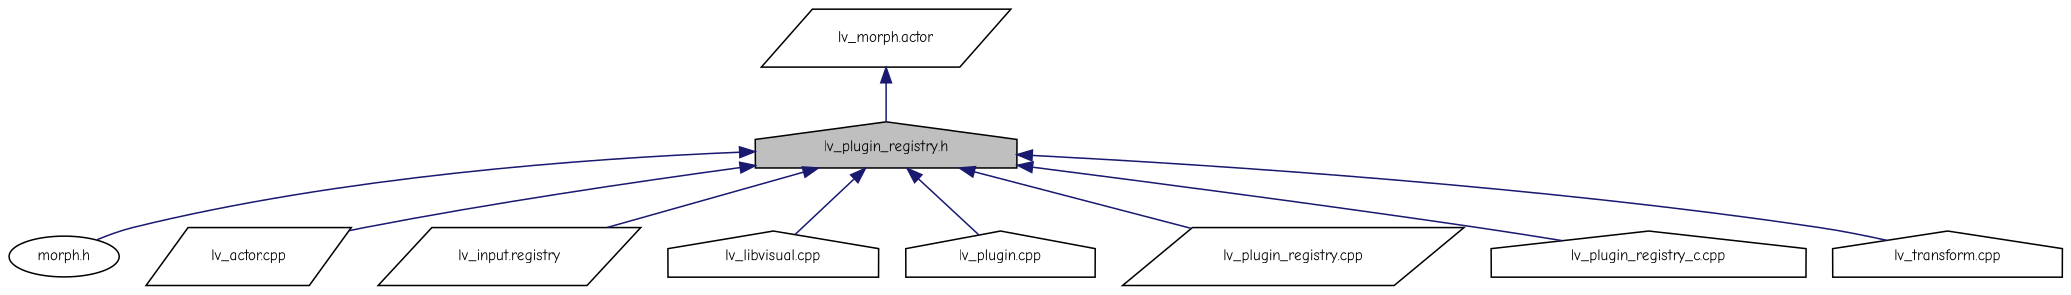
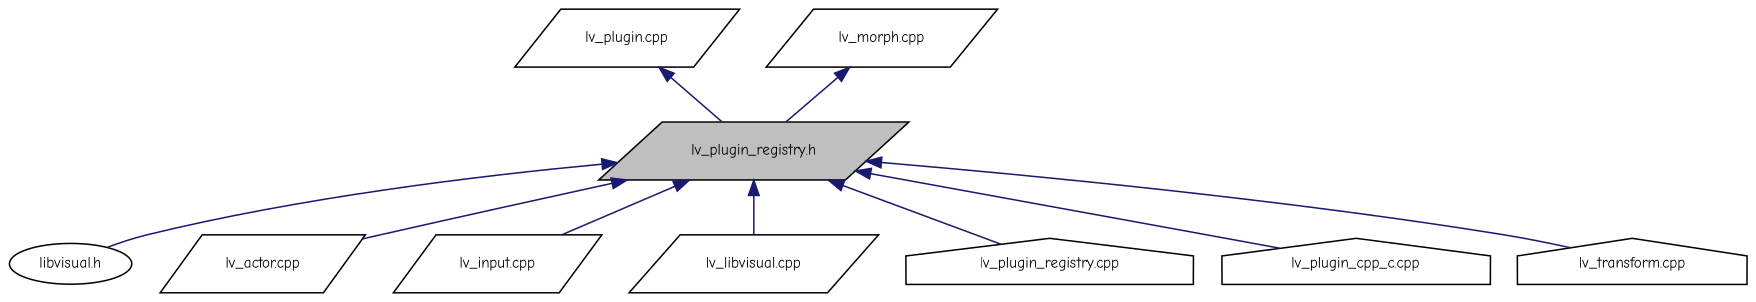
node "lv_morph.actor": label "lv_morph.actor" -> "lv_morph.cpp"
node "lv_plugin_registry.h": shape house -> parallelogram
edge "lv_plugin.cpp" -> "lv_plugin_registry.h": reversed
node "morph.h": label "morph.h" -> "libvisual.h"
node "lv_input.registry": label "lv_input.registry" -> "lv_input.cpp"
node "lv_libvisual.cpp": shape house -> parallelogram
node "lv_plugin.cpp": shape house -> parallelogram
node "lv_plugin_registry.cpp": shape parallelogram -> house
node "lv_plugin_registry_c.cpp": label "lv_plugin_registry_c.cpp" -> "lv_plugin_cpp_c.cpp"
